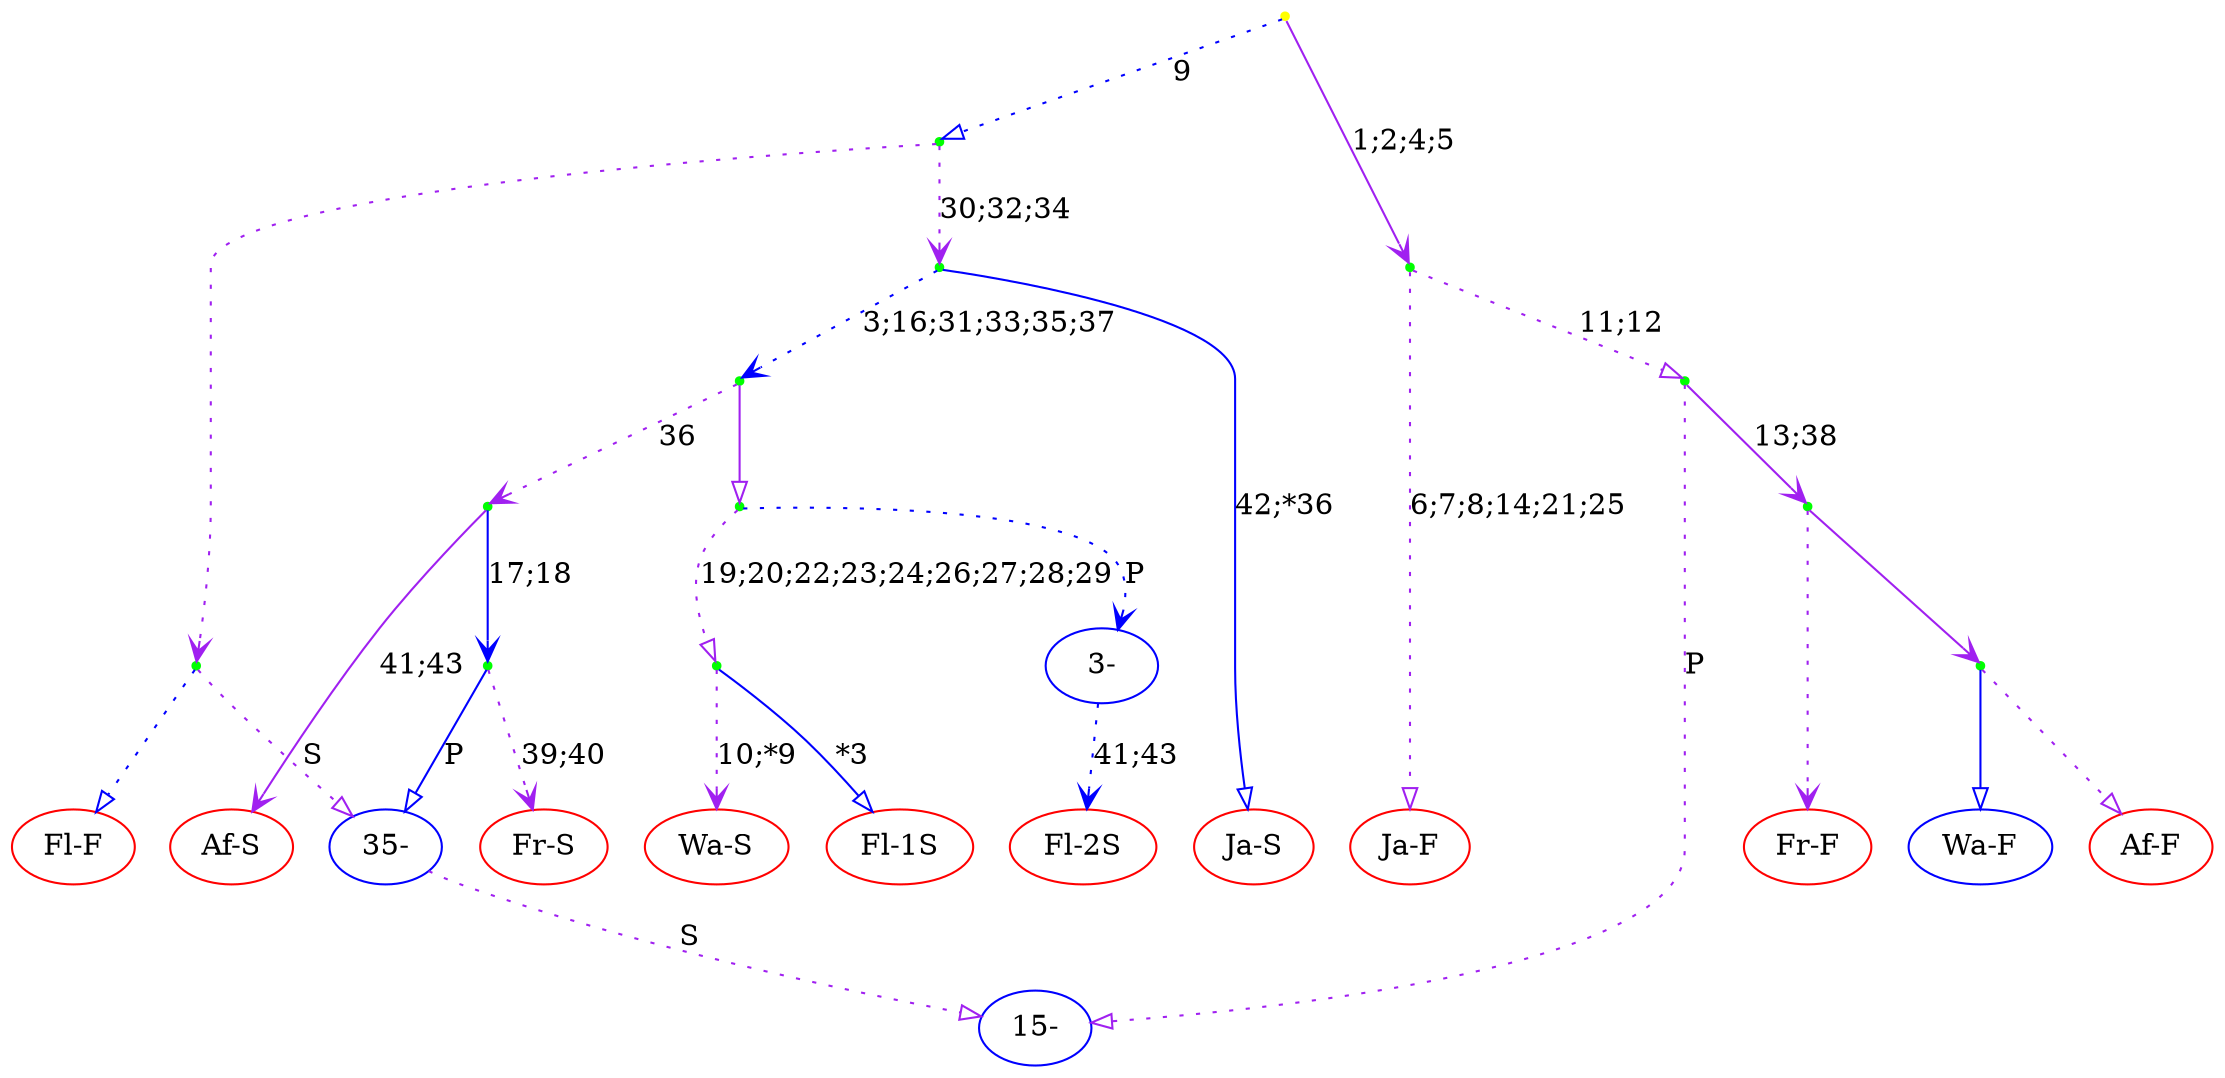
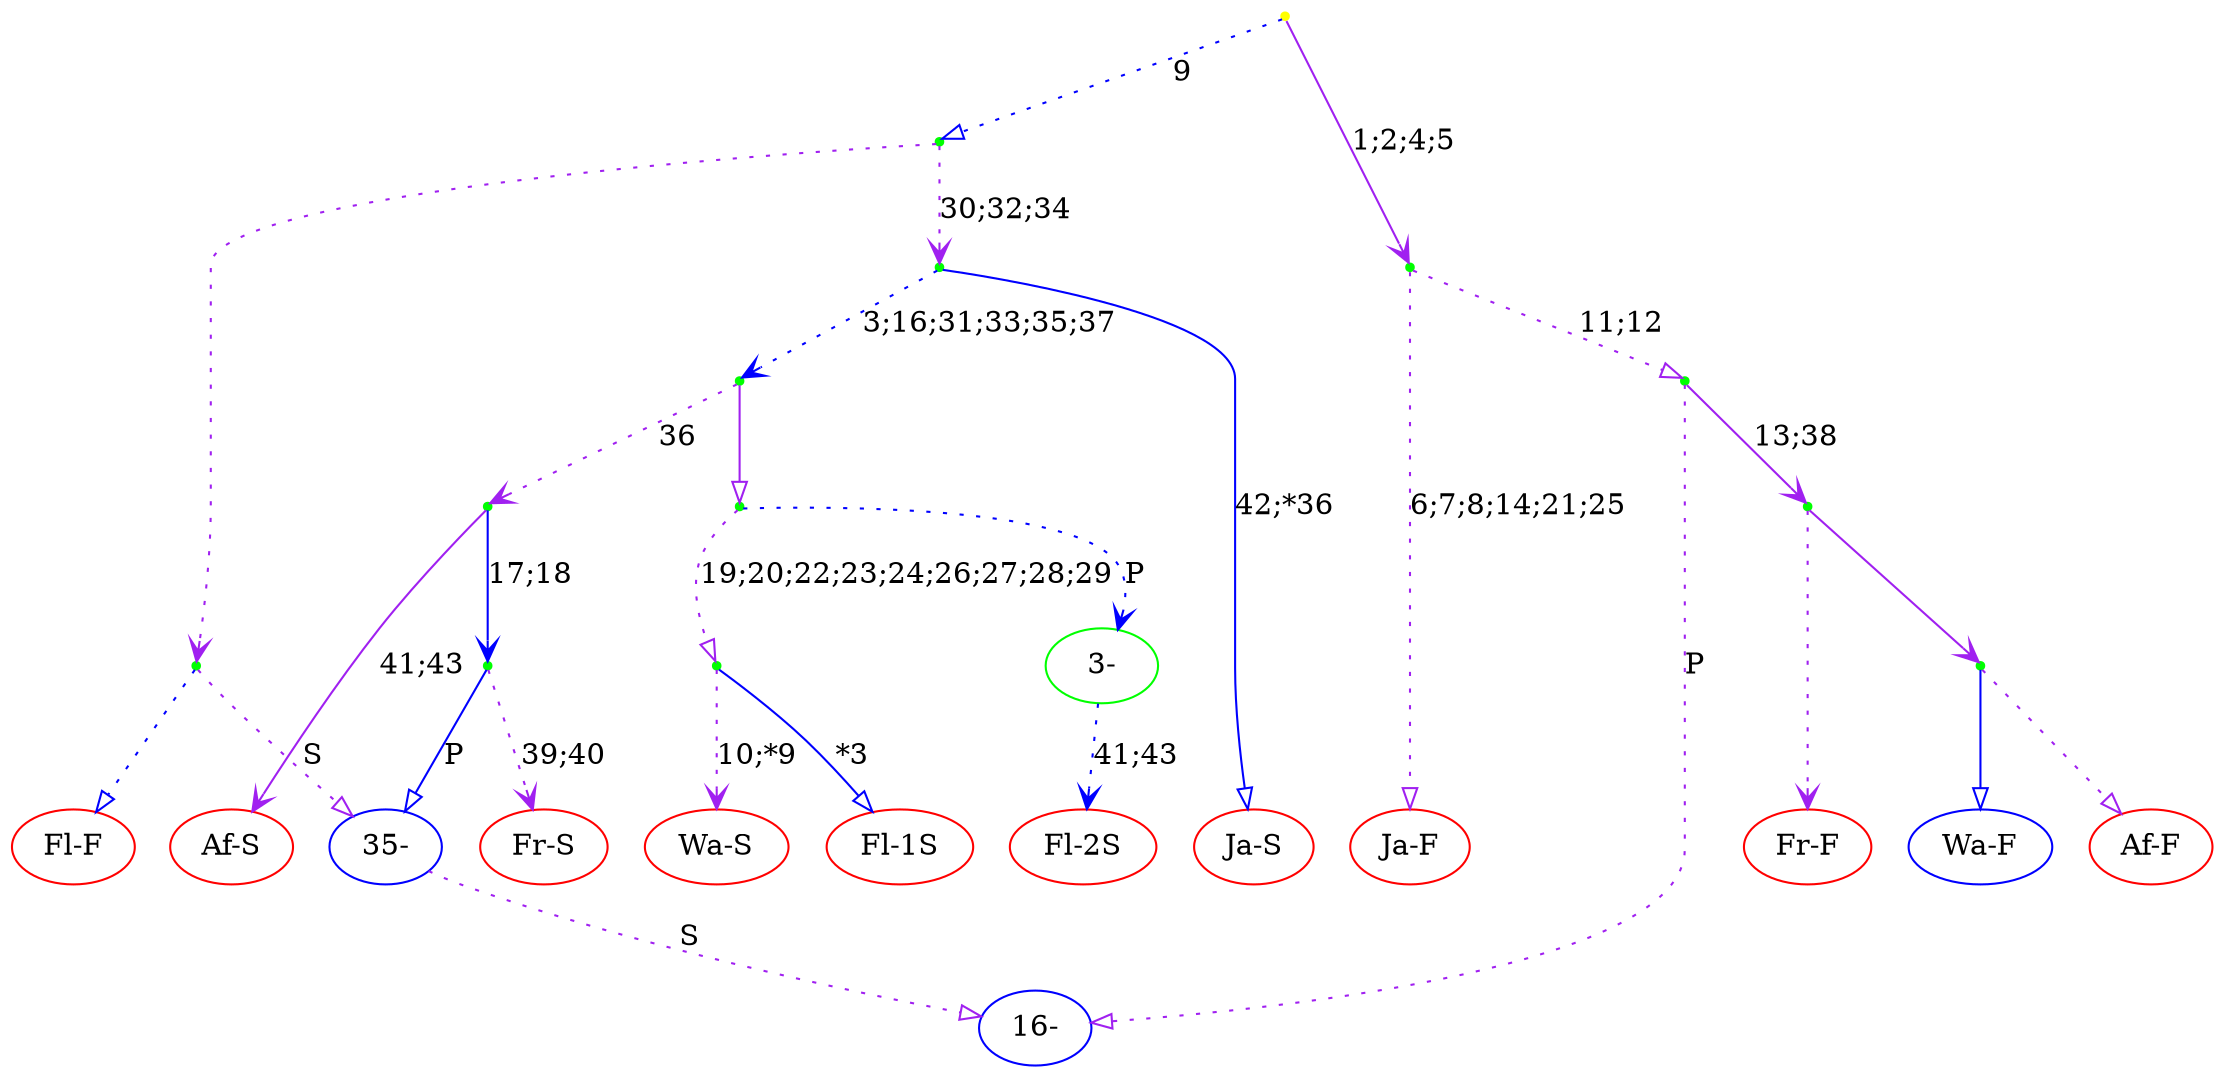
node "3-": color blue -> green
node "15-": label "15-" -> "16-"
